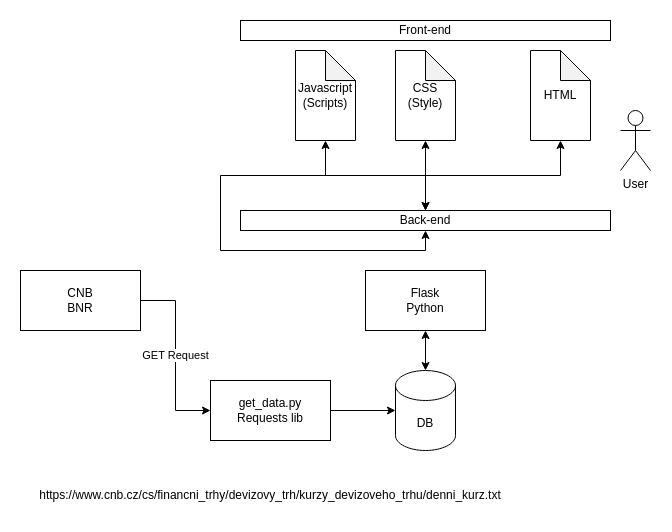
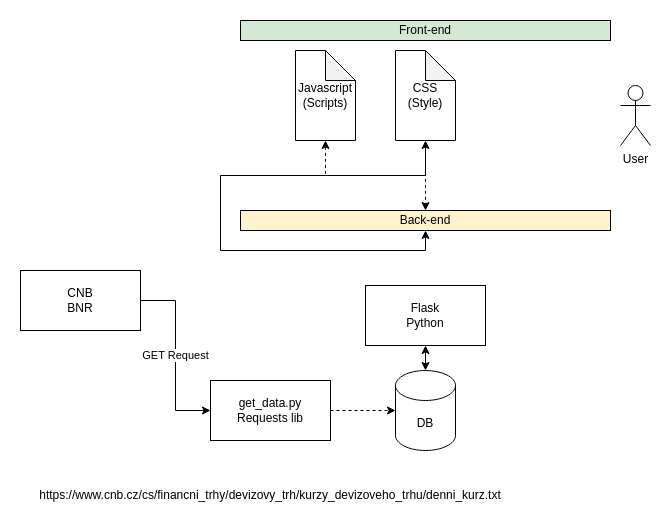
node "Front-end": fillcolor #ffffff -> #d5e8d4
node "HTML": removed
node "User": moved (636, 141) -> (636, 116)
edge "Javascript (Scripts)" -- "Back-end": style solid -> dashed
edge "HTML" -- "Back-end": removed
node "Back-end": fillcolor #ffffff -> #fff2cc
node "Flask Python": moved (426, 301) -> (426, 316)
edge "get_data.py Requests lib" -> "DB": style solid -> dashed
